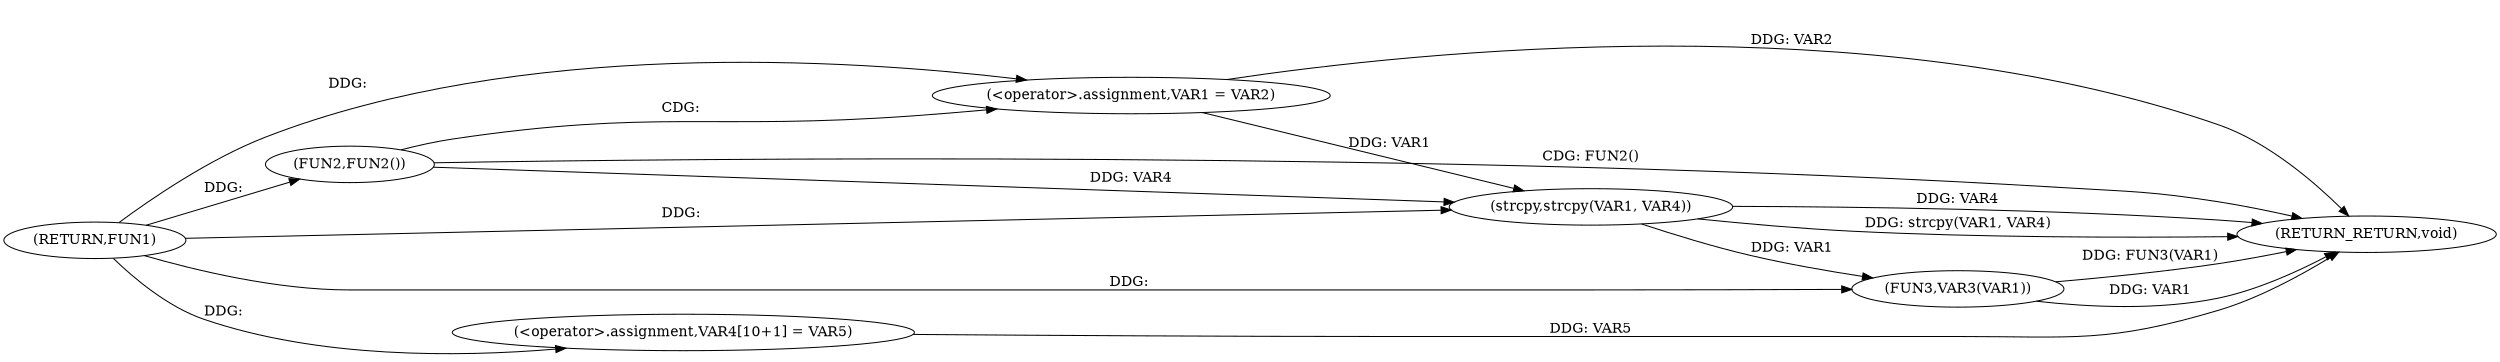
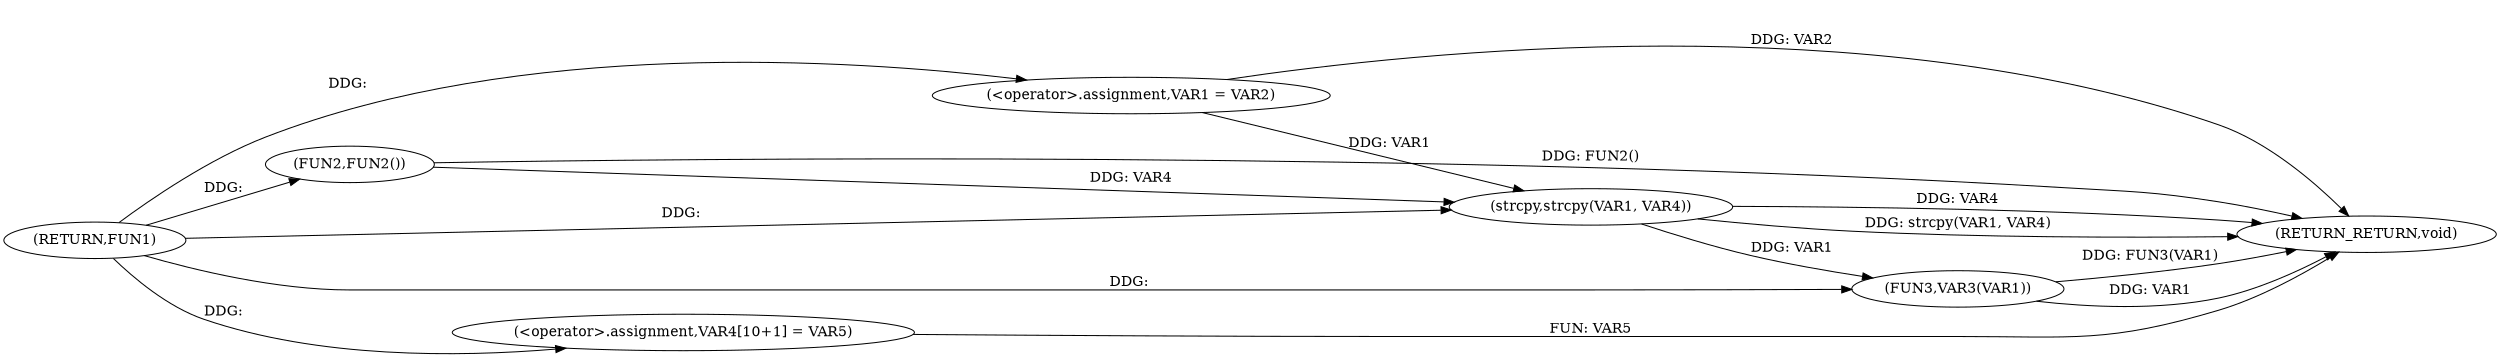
edge "(FUN2,FUN2())" -> "(<operator>.assignment,VAR1 = VAR2)": removed, label "CDG:"
edge "(FUN2,FUN2())" -> "(RETURN_RETURN,void)": label "CDG: FUN2()" -> "DDG: FUN2()"
edge "(<operator>.assignment,VAR4[10+1] = VAR5)" -> "(RETURN_RETURN,void)": label "DDG: VAR5" -> "FUN: VAR5"
